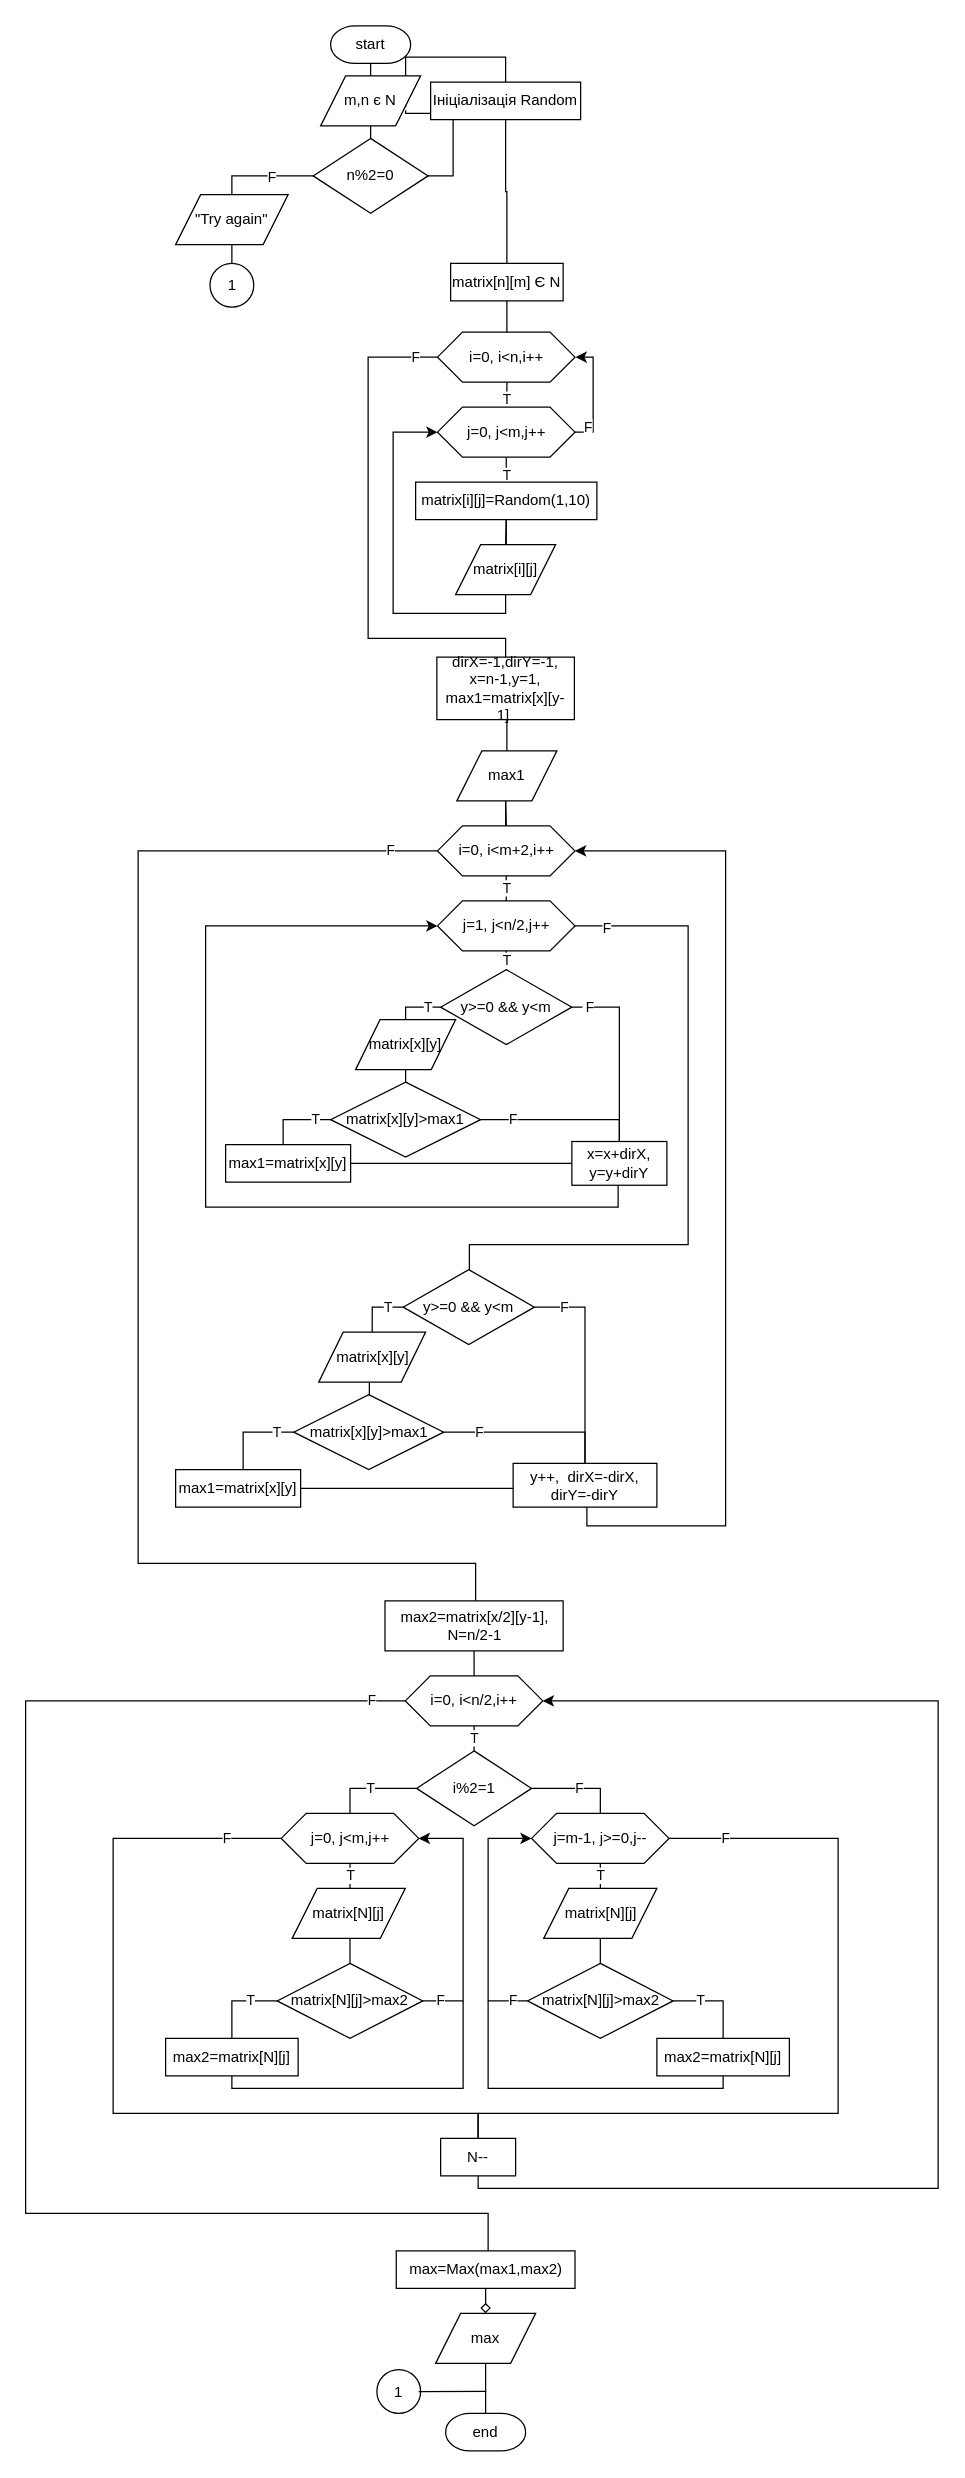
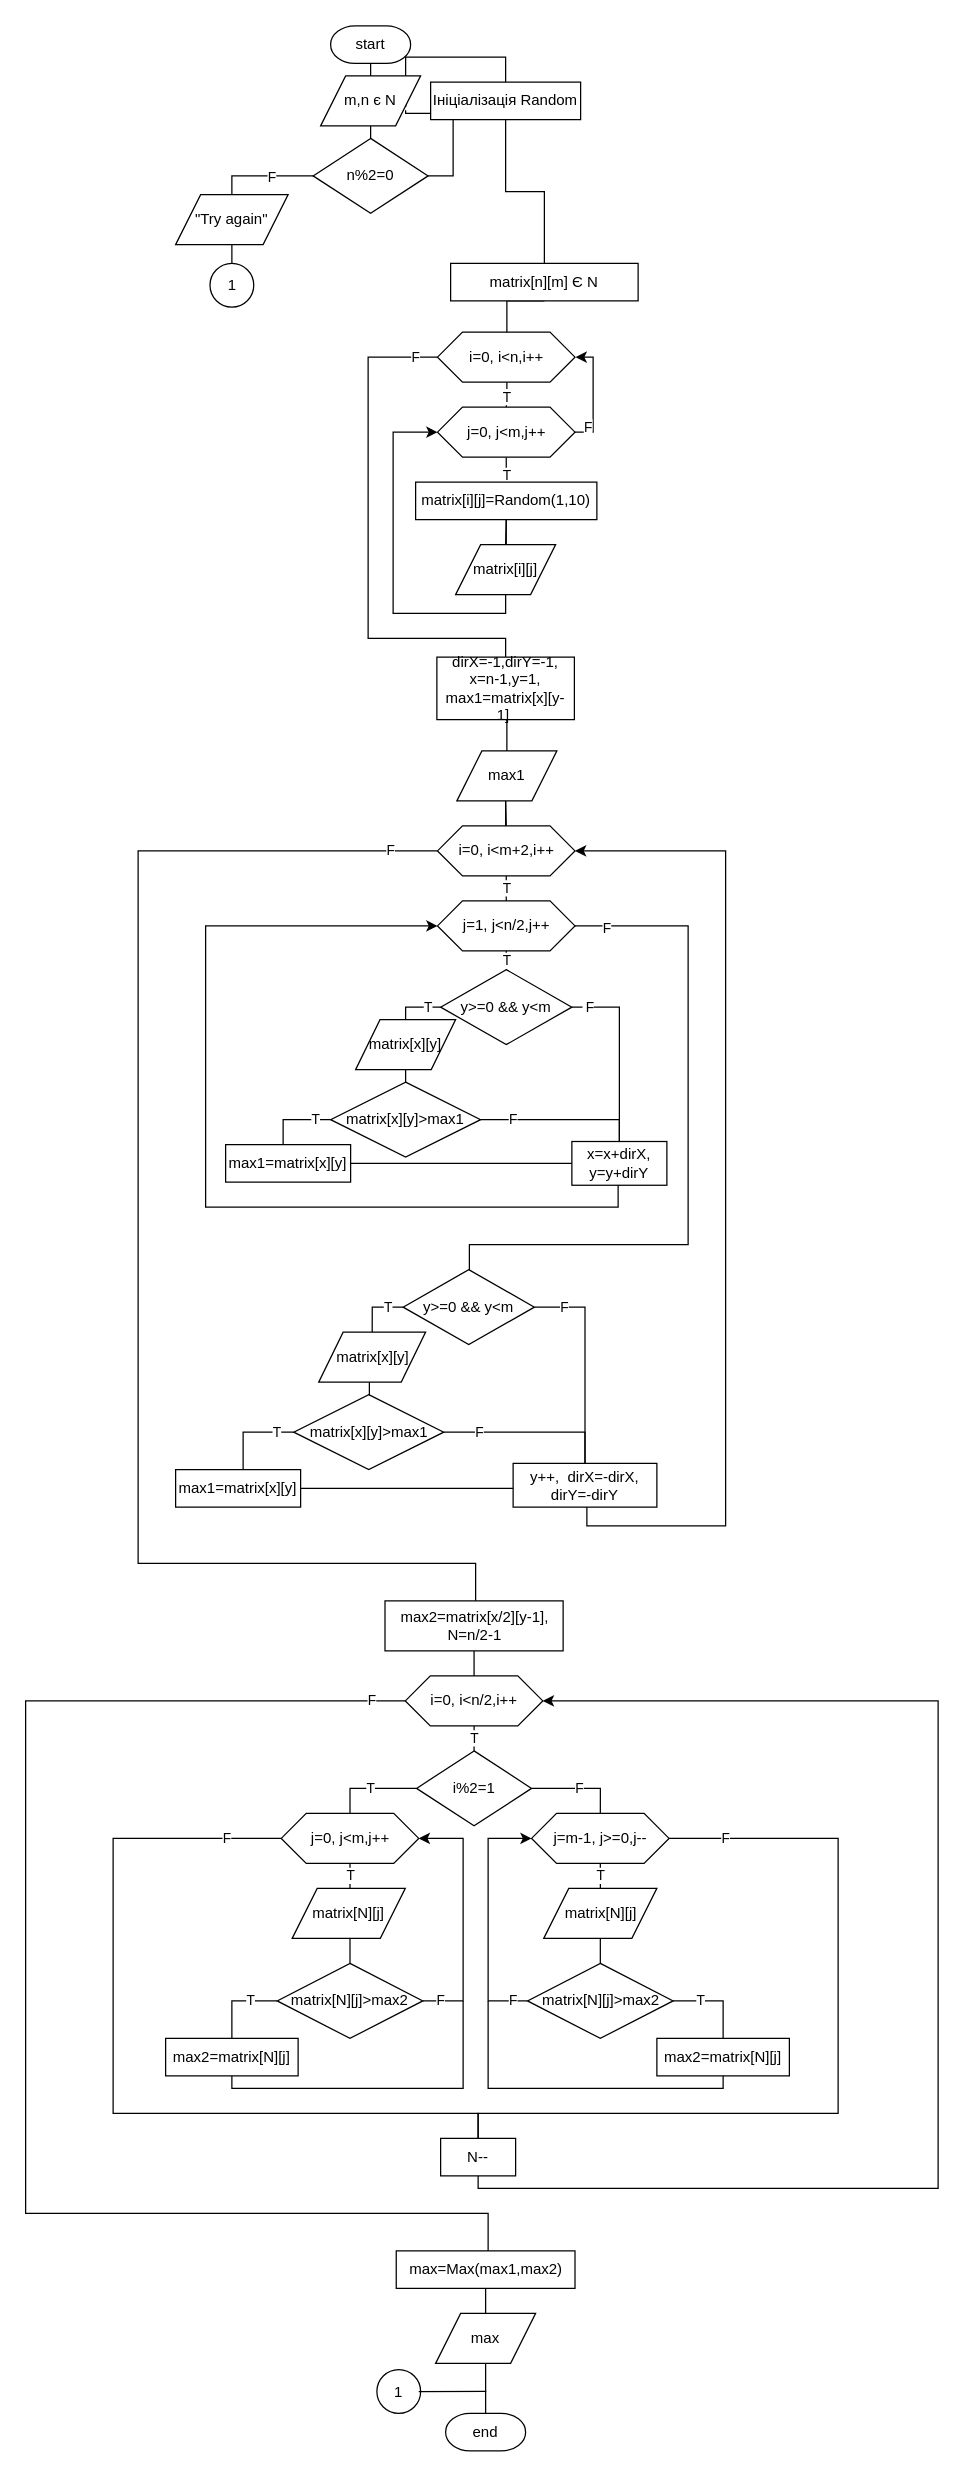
node "matrix[n][m] Є N": size 113x38 -> 188x38
edge "max=Max(max1,max2)" -> "max": arrowhead diamond -> none
